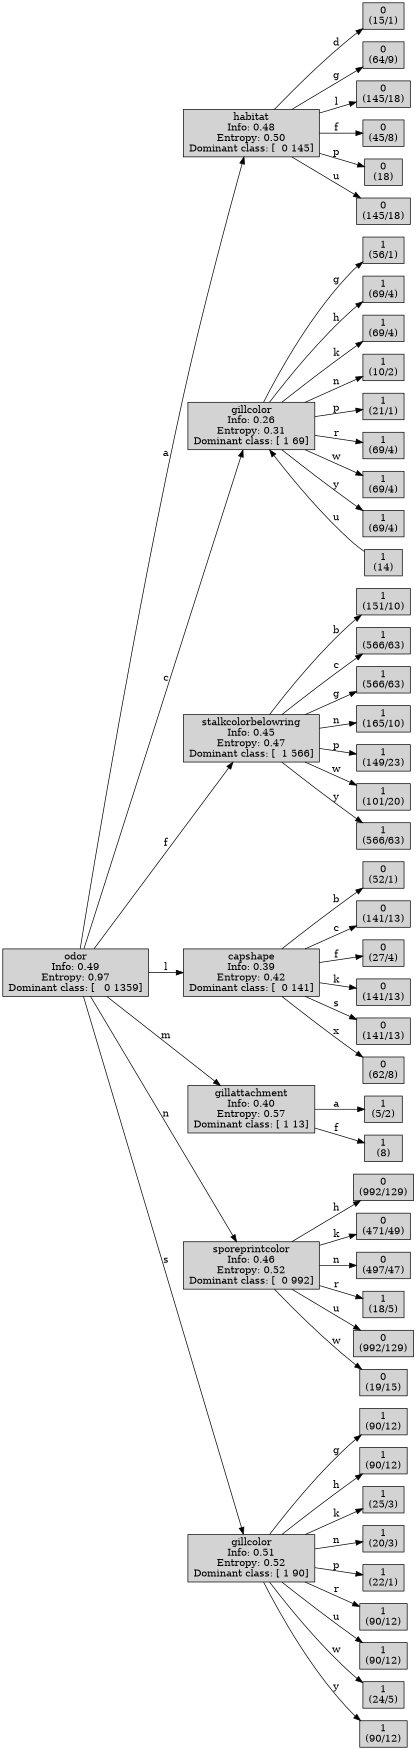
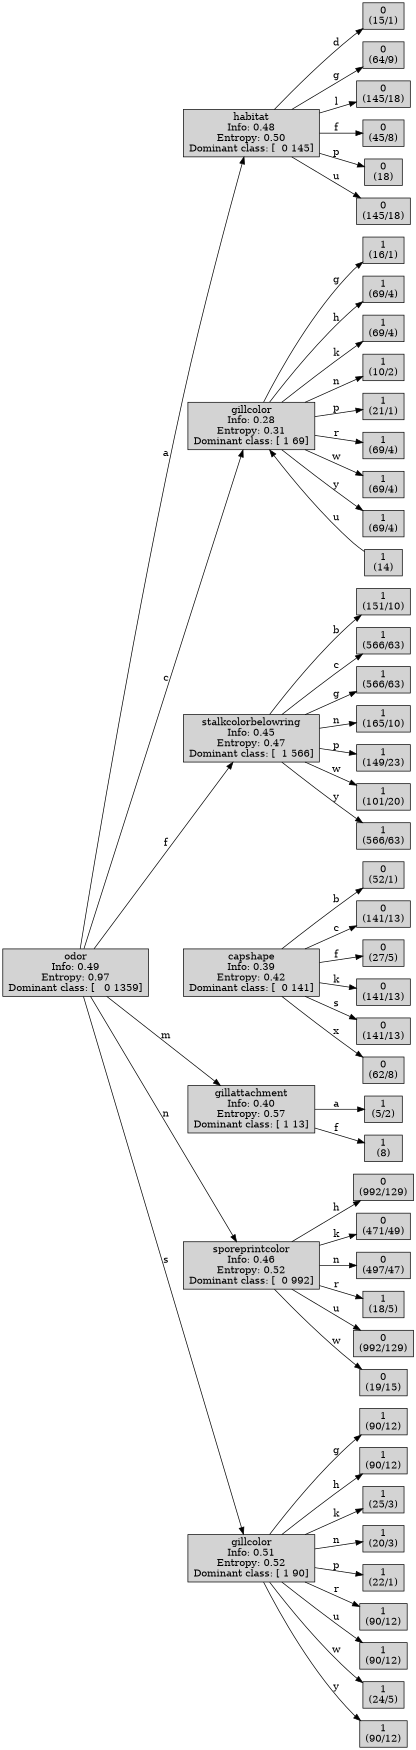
node "1 (56/1)": label "1 (56/1)" -> "1 (16/1)"
node "gillcolor Info: 0.26 Entropy: 0.31 Dominant class: [ 1 69]": label "gillcolor Info: 0.26 Entropy: 0.31 Dominant class: [ 1 69]" -> "gillcolor Info: 0.28 Entropy: 0.31 Dominant class: [ 1 69]"
node "0 (27/4)": label "0 (27/4)" -> "0 (27/5)"
edge "odor Info: 0.49 Entropy: 0.97 Dominant class: [   0 1359]" -> "capshape Info: 0.39 Entropy: 0.42 Dominant class: [  0 141]": removed, label "l"
